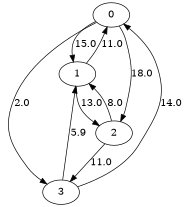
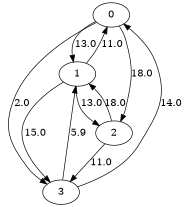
edge "0" -> "1": label "15.0" -> "13.0"
edge "2" -> "1": label "8.0" -> "18.0"
edge "1" -> "3": added, label "15.0"
